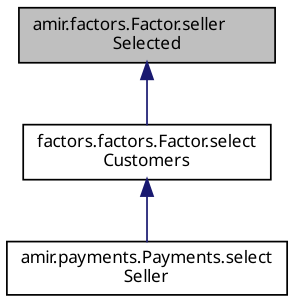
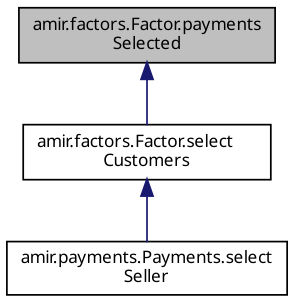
node "amir.factors.Factor.seller Selected": label "amir.factors.Factor.seller Selected" -> "amir.factors.Factor.payments Selected"
node "factors.factors.Factor.select Customers": label "factors.factors.Factor.select Customers" -> "amir.factors.Factor.select Customers"
